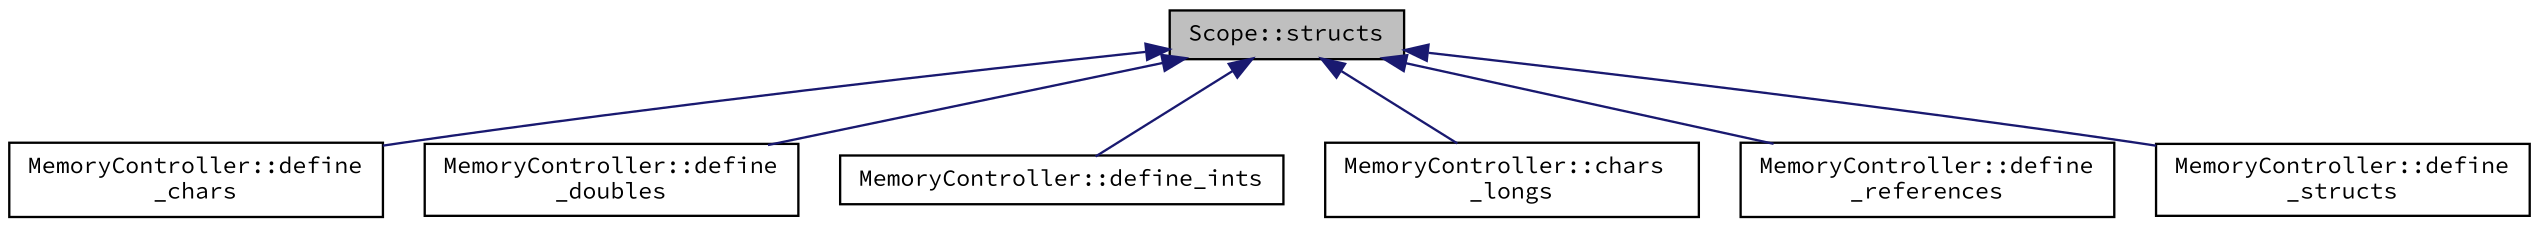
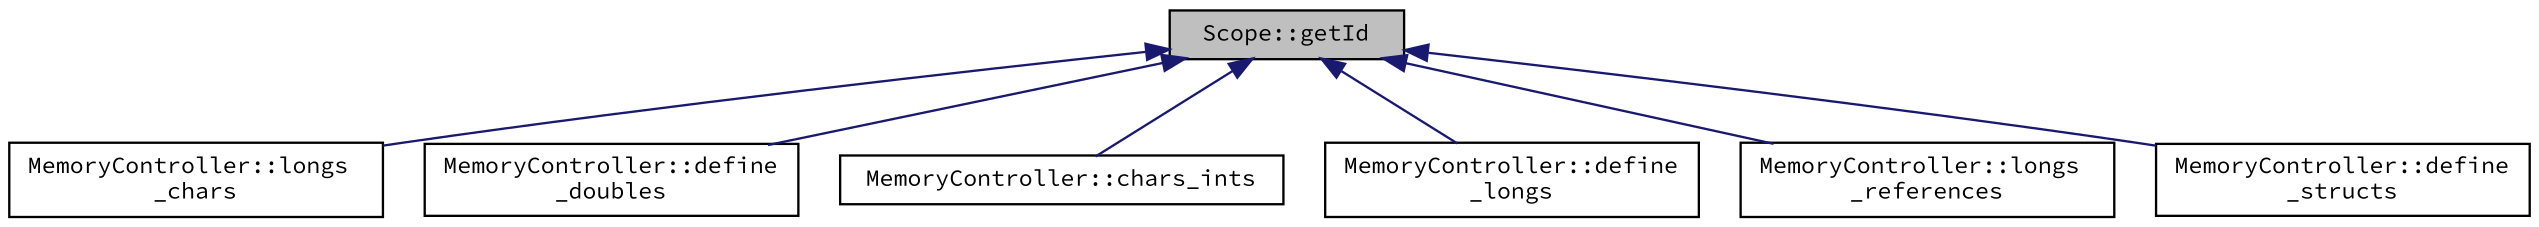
node "Scope::structs": label "Scope::structs" -> "Scope::getId"
node "MemoryController::define _chars": label "MemoryController::define _chars" -> "MemoryController::longs _chars"
node "MemoryController::define_ints": label "MemoryController::define_ints" -> "MemoryController::chars_ints"
node "MemoryController::chars _longs": label "MemoryController::chars _longs" -> "MemoryController::define _longs"
node "MemoryController::define _references": label "MemoryController::define _references" -> "MemoryController::longs _references"
